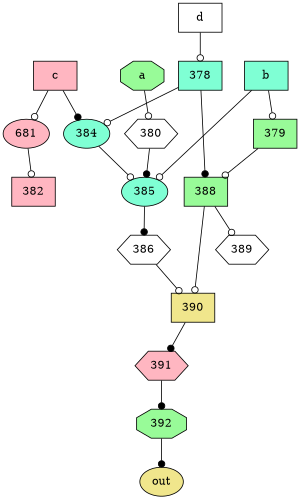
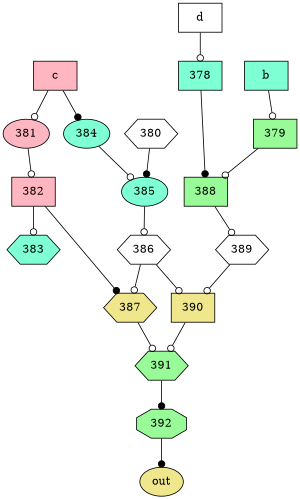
node "a": removed
edge "378" -> "384": removed
edge "b" -> "385": removed
node "681": label "681" -> "381"
edge "385" -> "386": arrowhead dot -> odot
edge "388" -> "390": now "389" -> "390"
node "383": added
node "387": added
edge "390" -> "391": arrowhead dot -> odot
node "391": fillcolor lightpink -> palegreen
